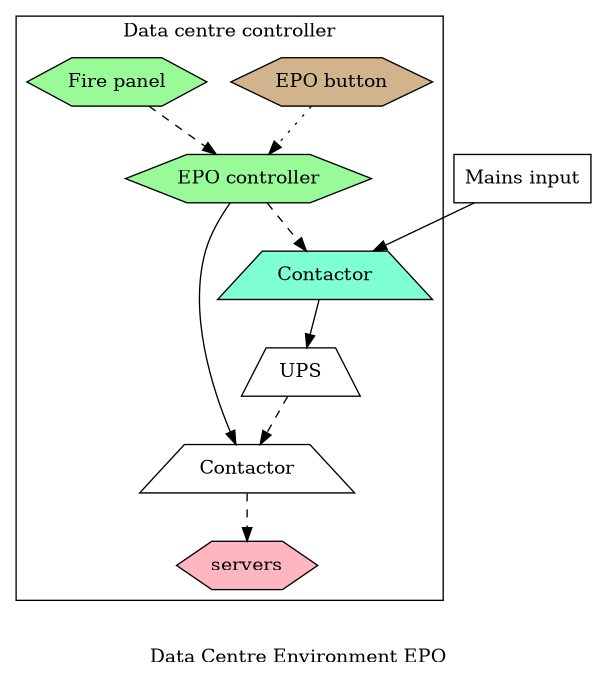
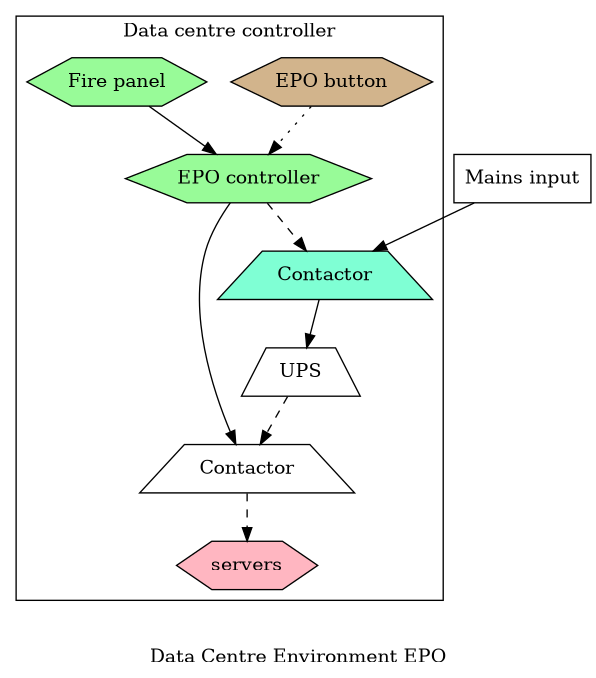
edge "Fire panel" -> "EPO controller": style dashed -> solid
